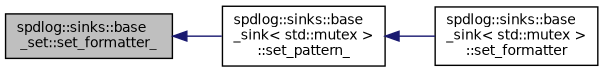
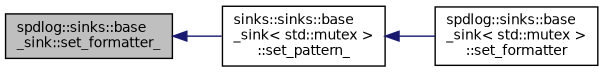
node "spdlog::sinks::base _set::set_formatter_": label "spdlog::sinks::base _set::set_formatter_" -> "spdlog::sinks::base _sink::set_formatter_"
node "spdlog::sinks::base _sink< std::mutex > ::set_pattern_": label "spdlog::sinks::base _sink< std::mutex > ::set_pattern_" -> "sinks::sinks::base _sink< std::mutex > ::set_pattern_"
